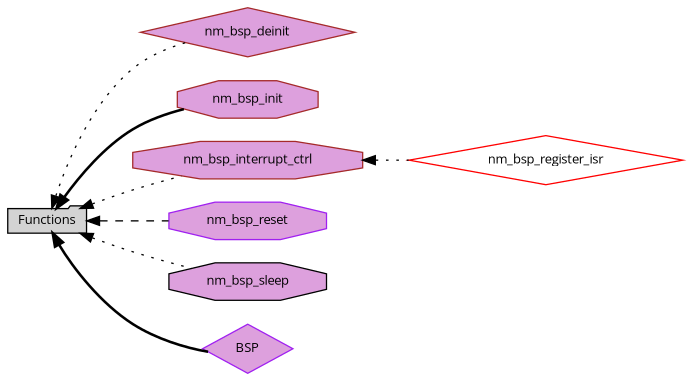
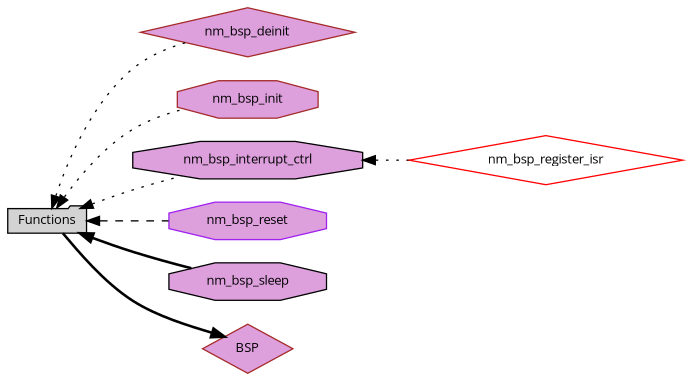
edge "nm_bsp_init" -> "Functions": style bold -> dotted
node "nm_bsp_interrupt_ctrl": color brown -> black
edge "nm_bsp_sleep" -> "Functions": style dotted -> bold
edge "BSP" -> "Functions": reversed
node "BSP": color purple -> brown
